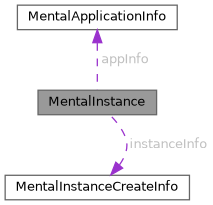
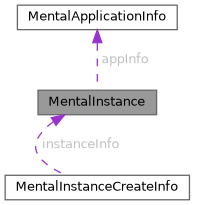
edge "MentalInstance" -> "MentalInstanceCreateInfo": reversed
